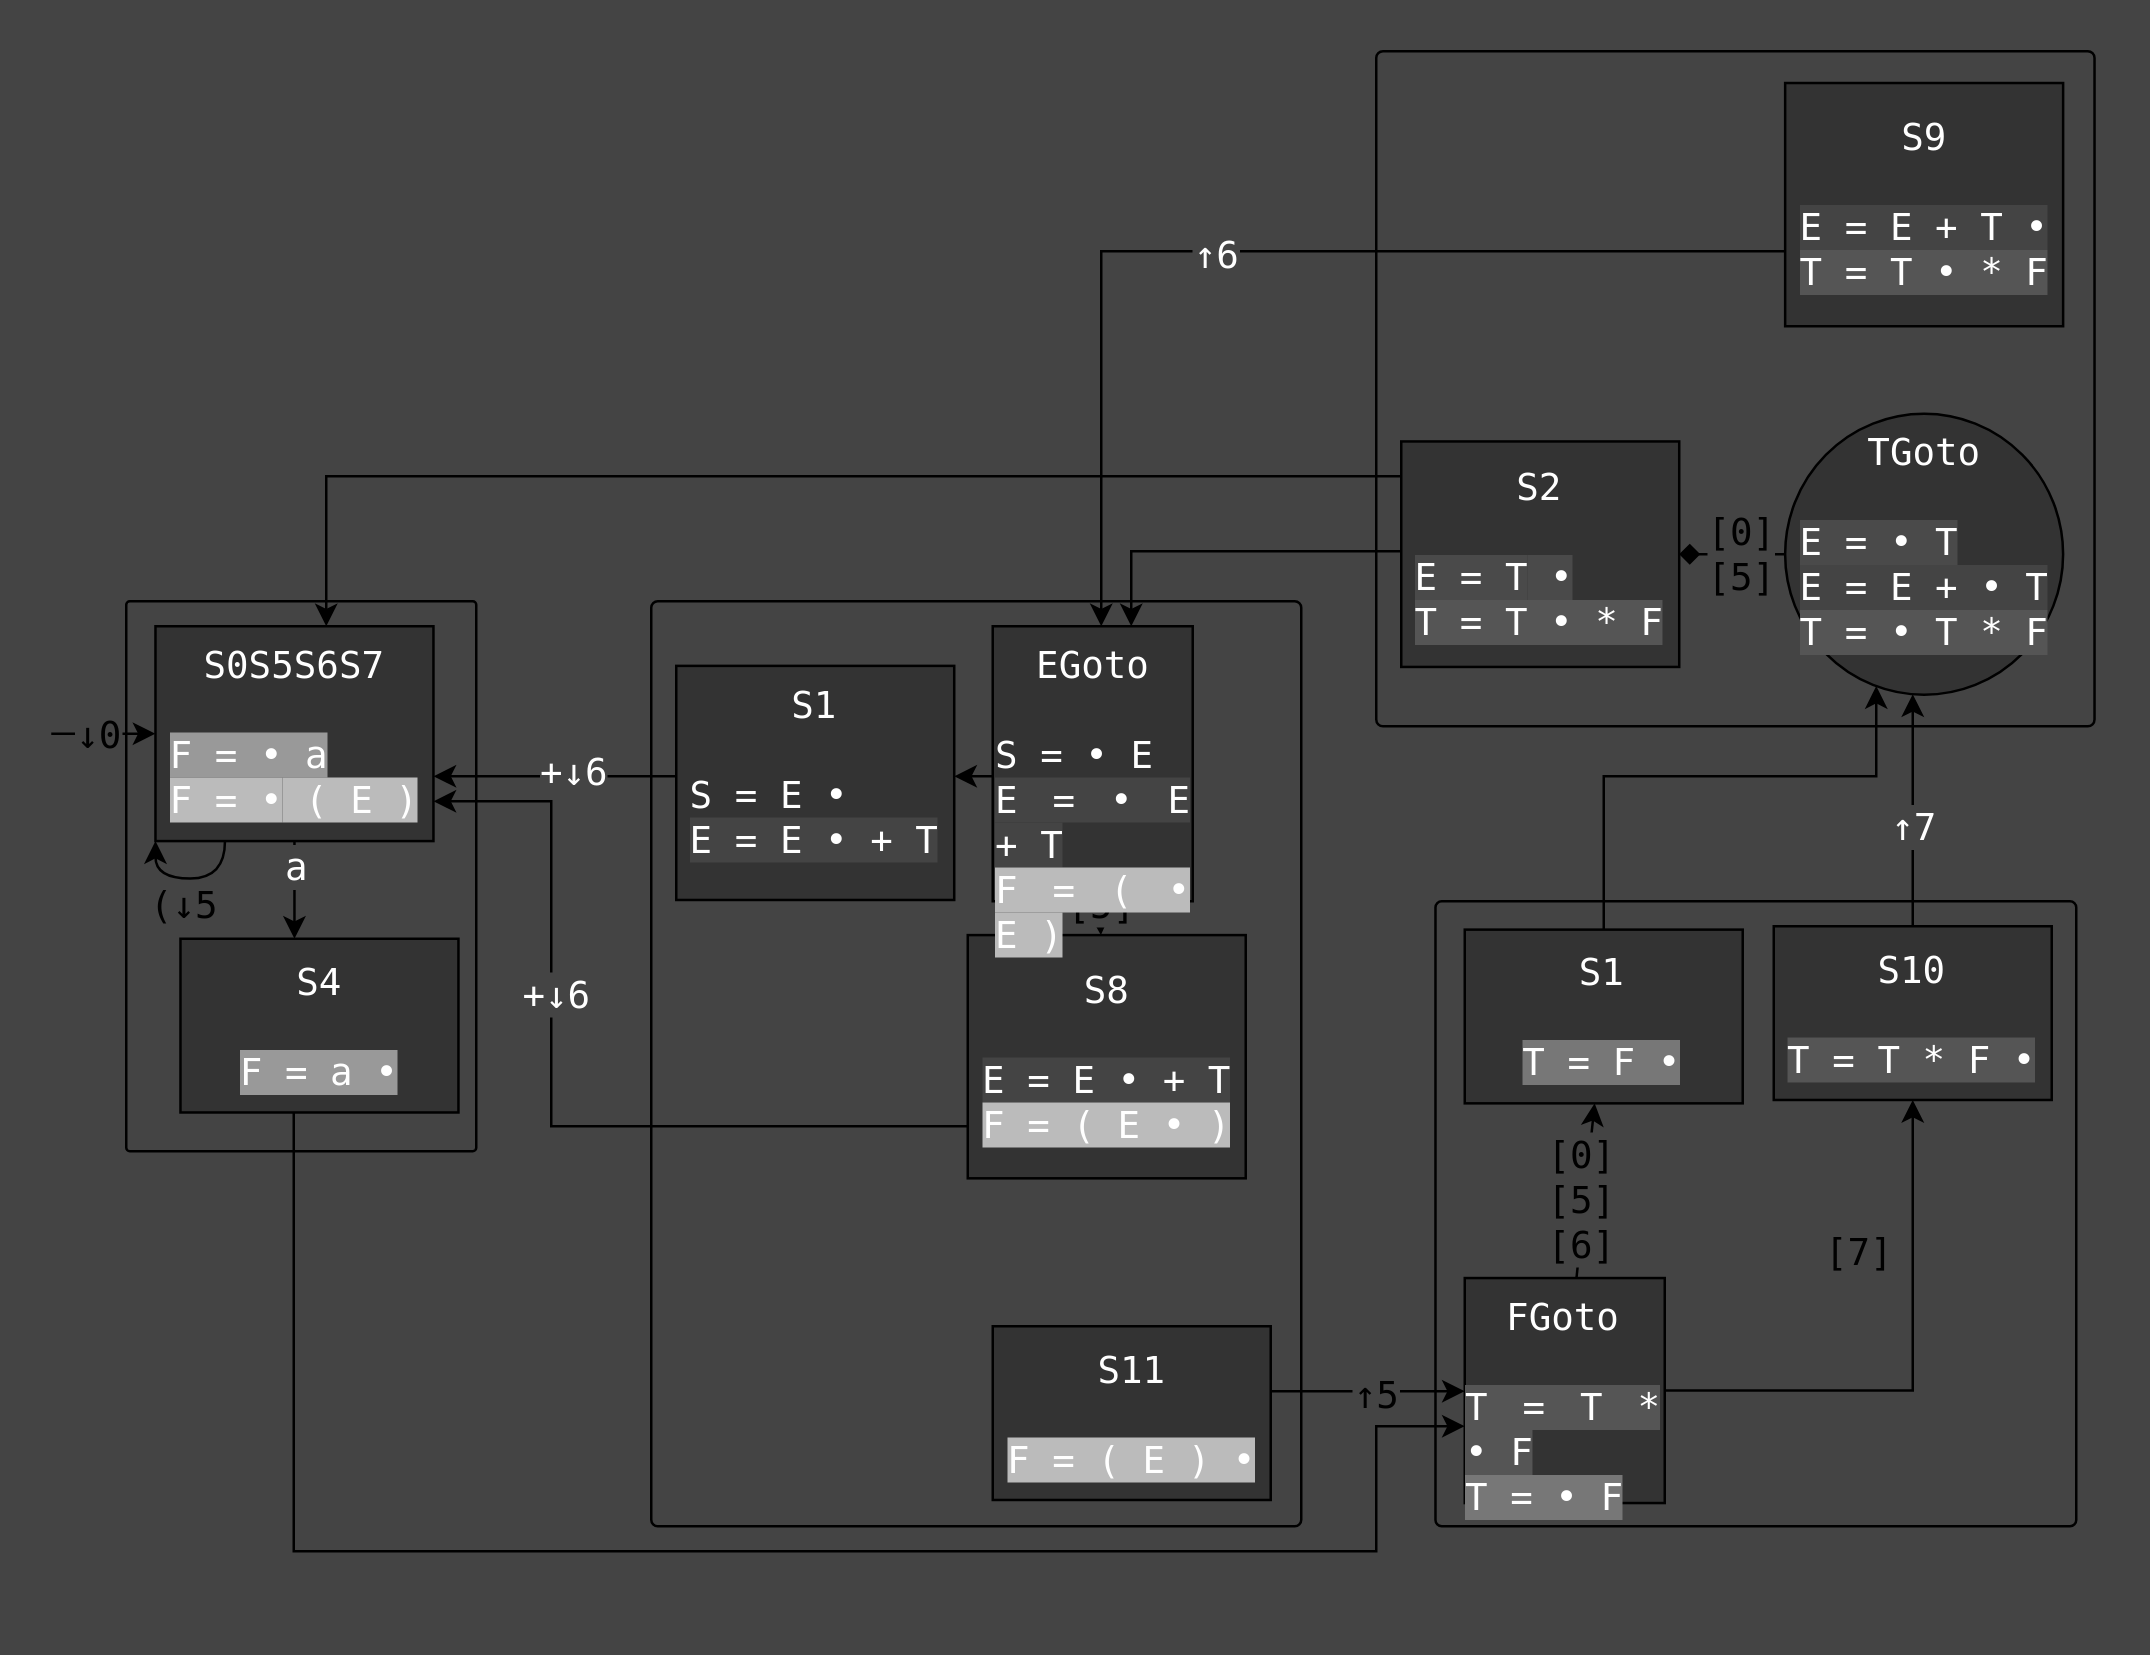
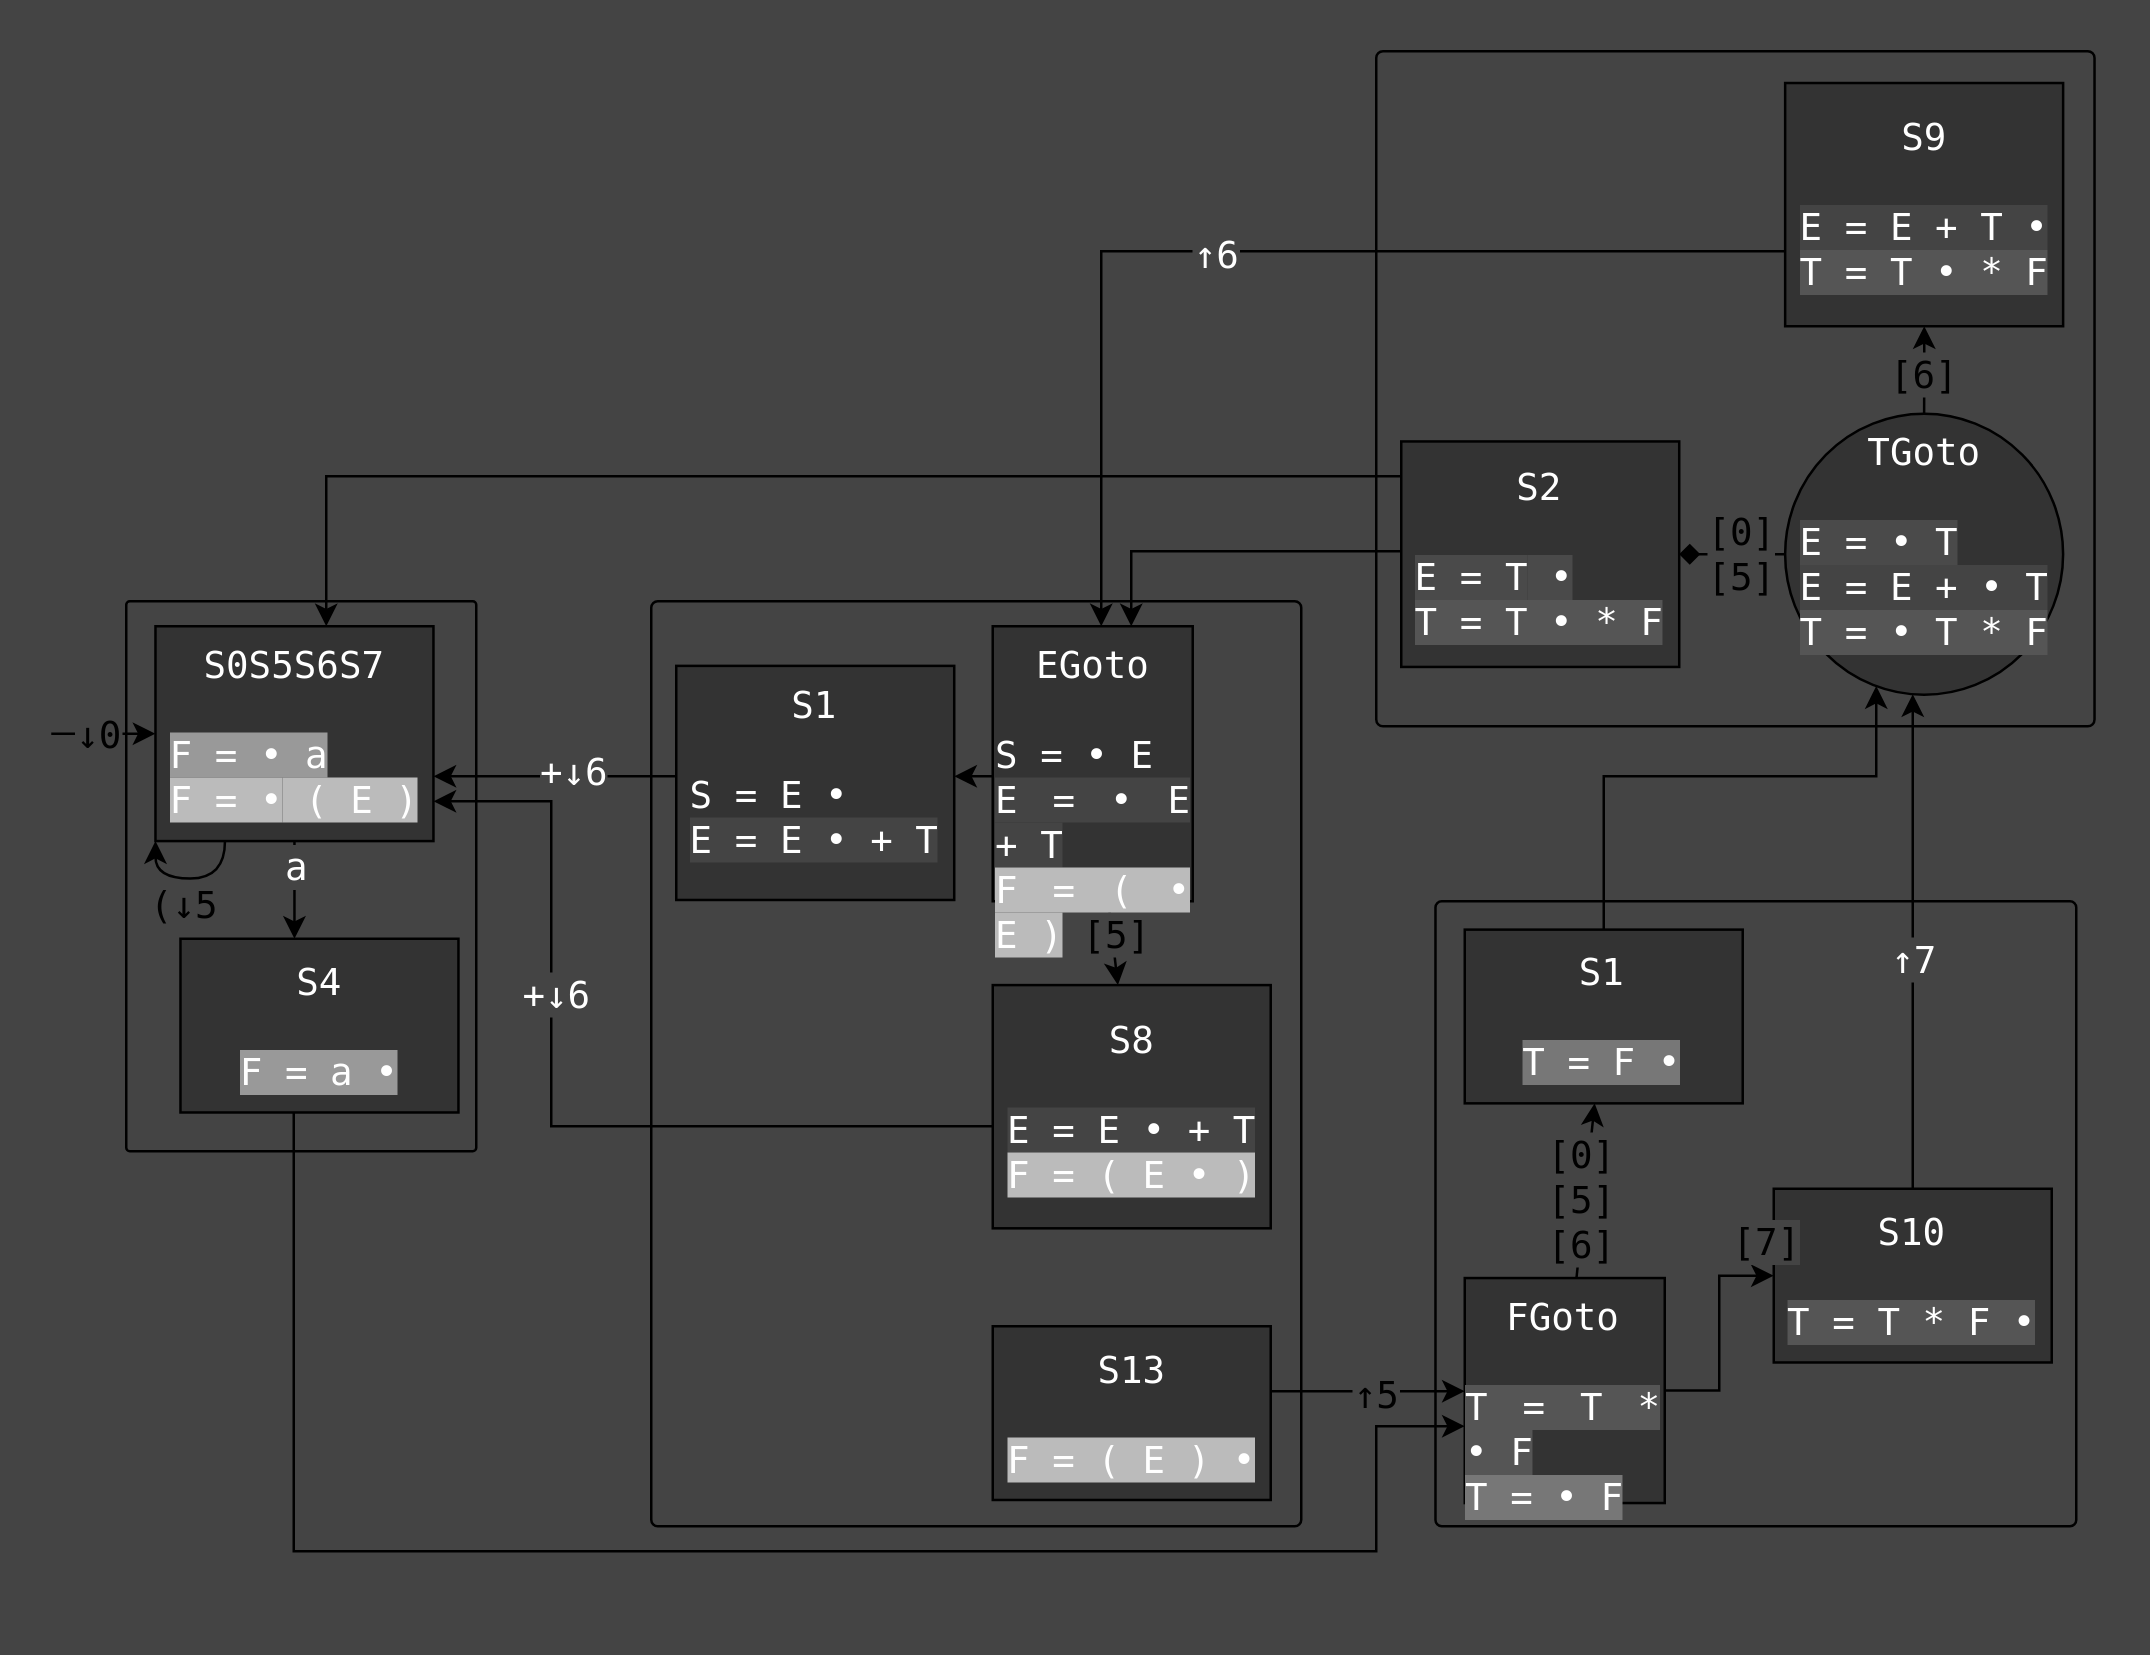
edge "TGoto E = • T E = E + • T T = • T * F" -> "S9 E = E + T • T = T • * F": added, label "[6]"
node "S10 T = T * F •": moved (1913, 1013) -> (1913, 1276)
node "S8 E = E • + T F = ( E • )": moved (1107, 1057) -> (1132, 1107)
node "S11 F = ( E ) •": label "S11 F = ( E ) •" -> "S13 F = ( E ) •"
